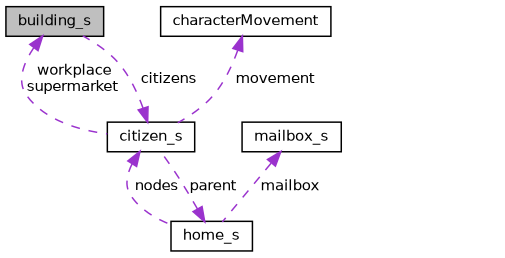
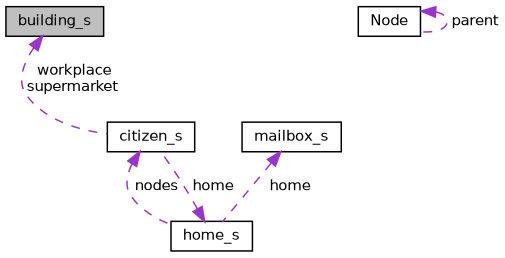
node "characterMovement": removed
node "Node": added
edge "building_s" -> "citizen_s": removed, label "citizens"
edge "citizen_s" -> "home_s": label " parent" -> " home"
edge "home_s" -> "mailbox_s": label " mailbox" -> " home"
